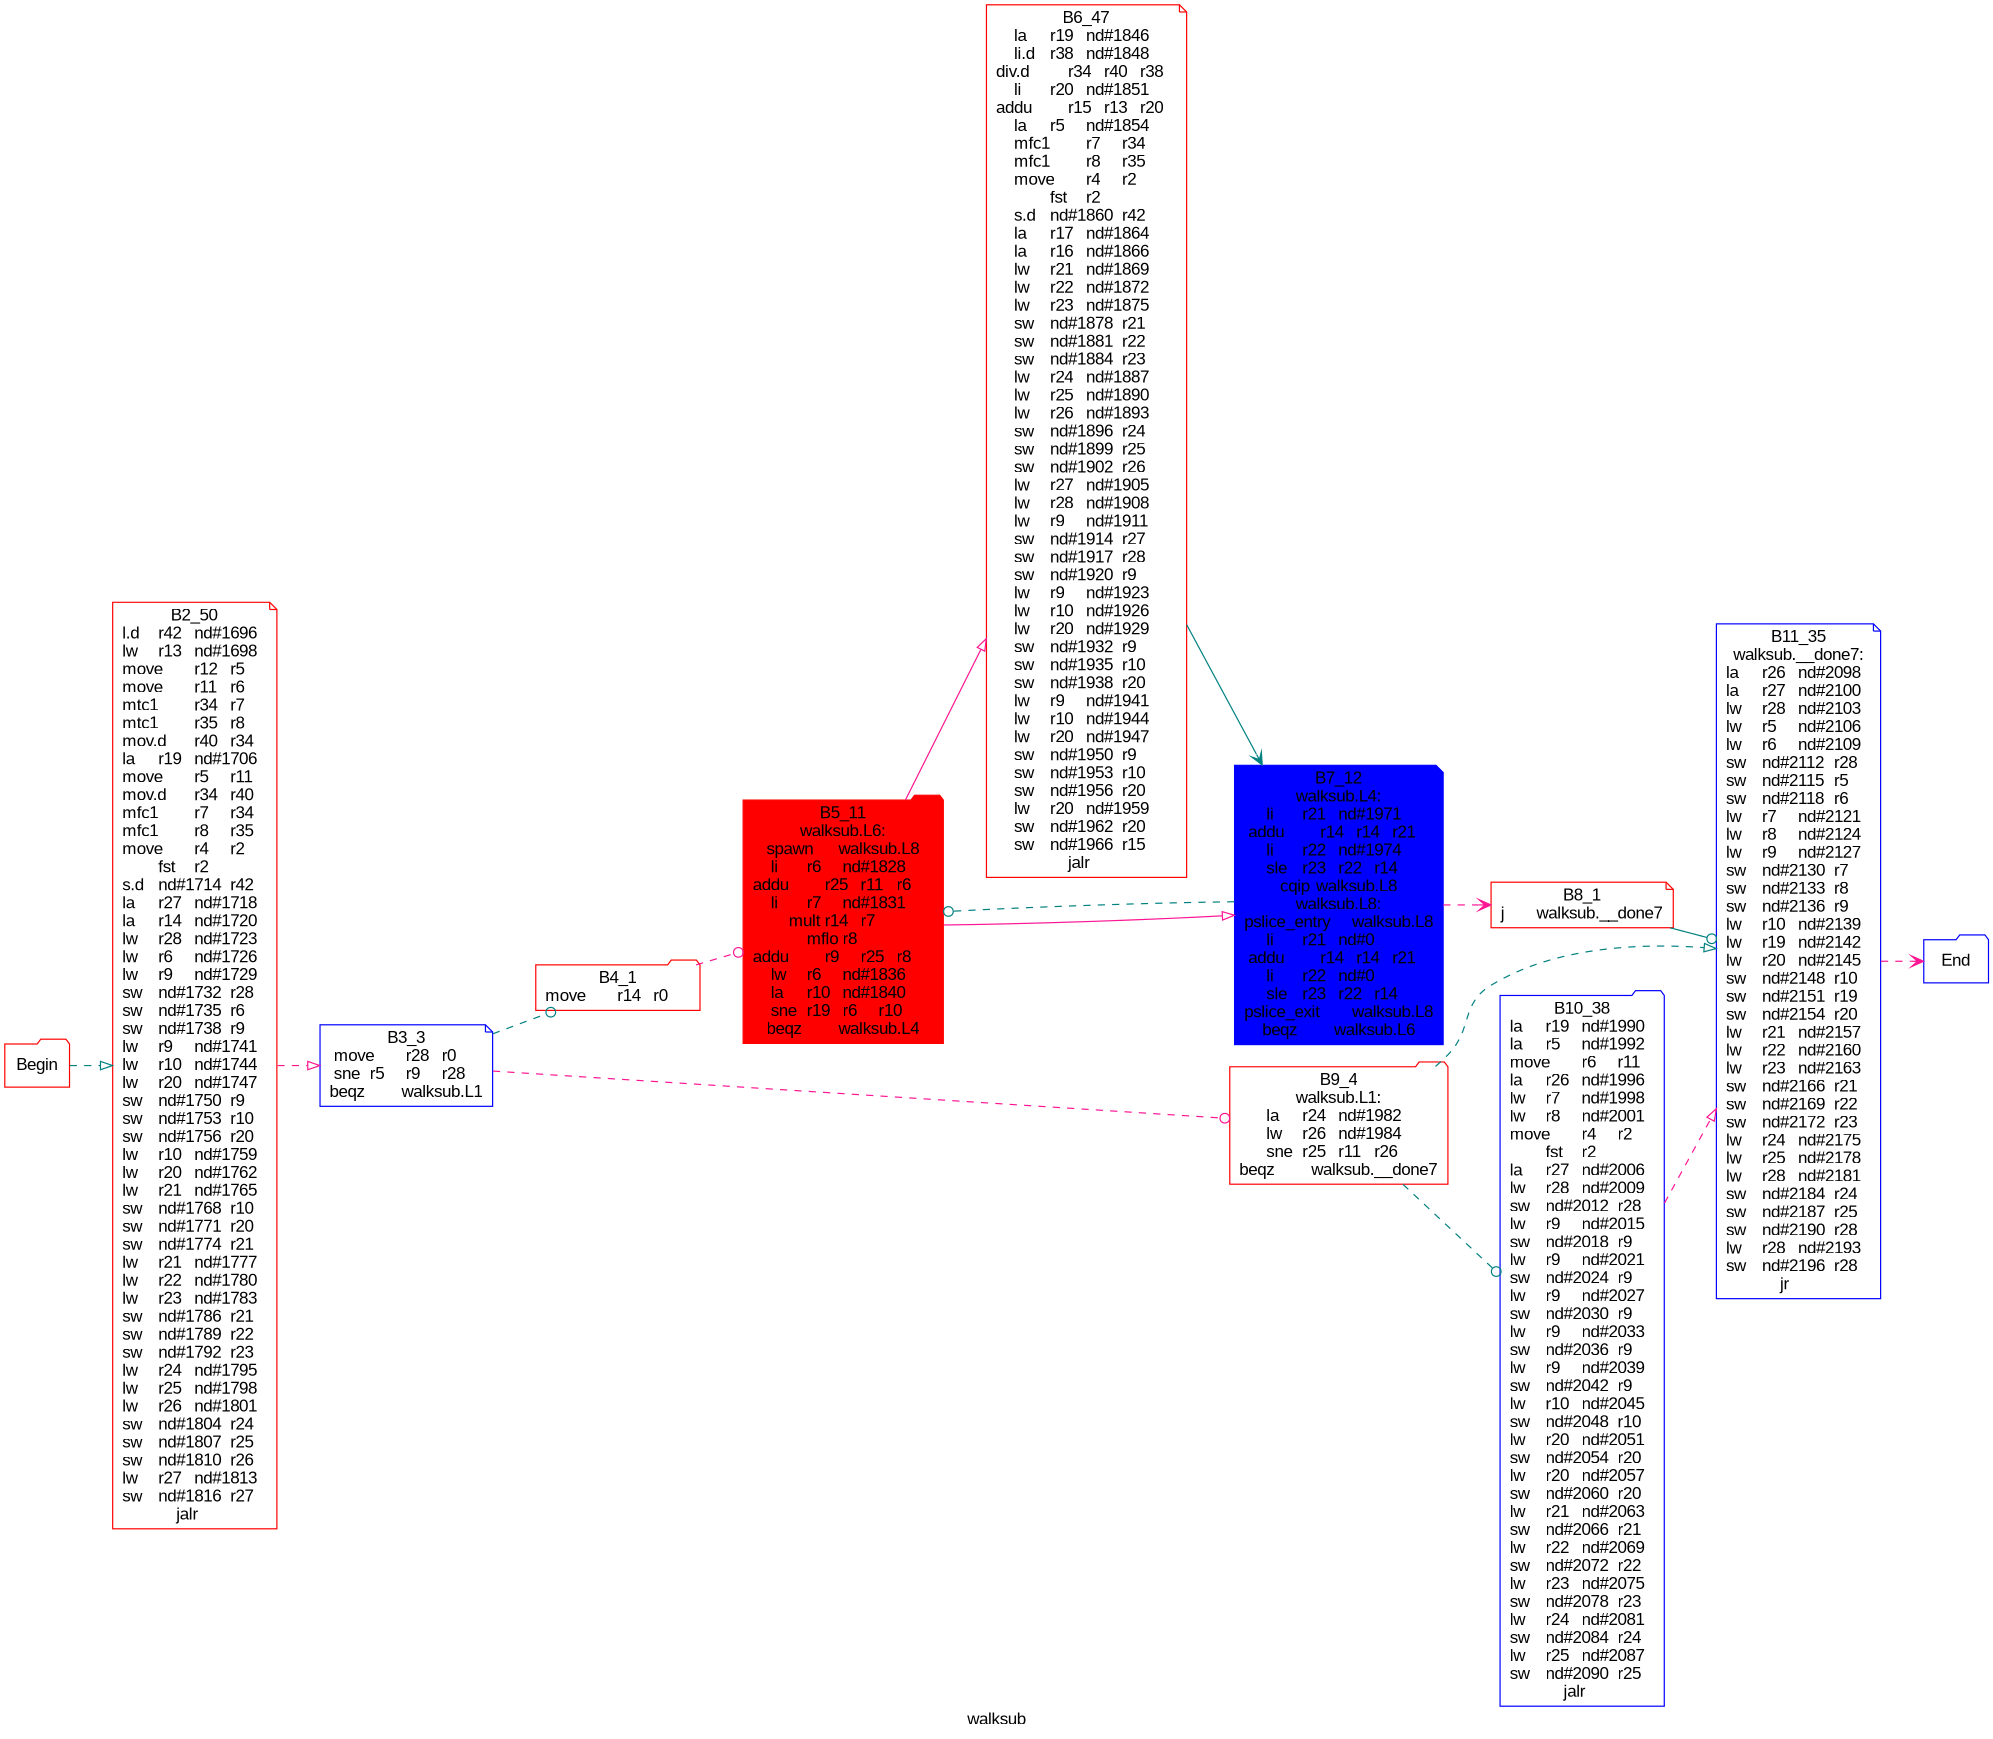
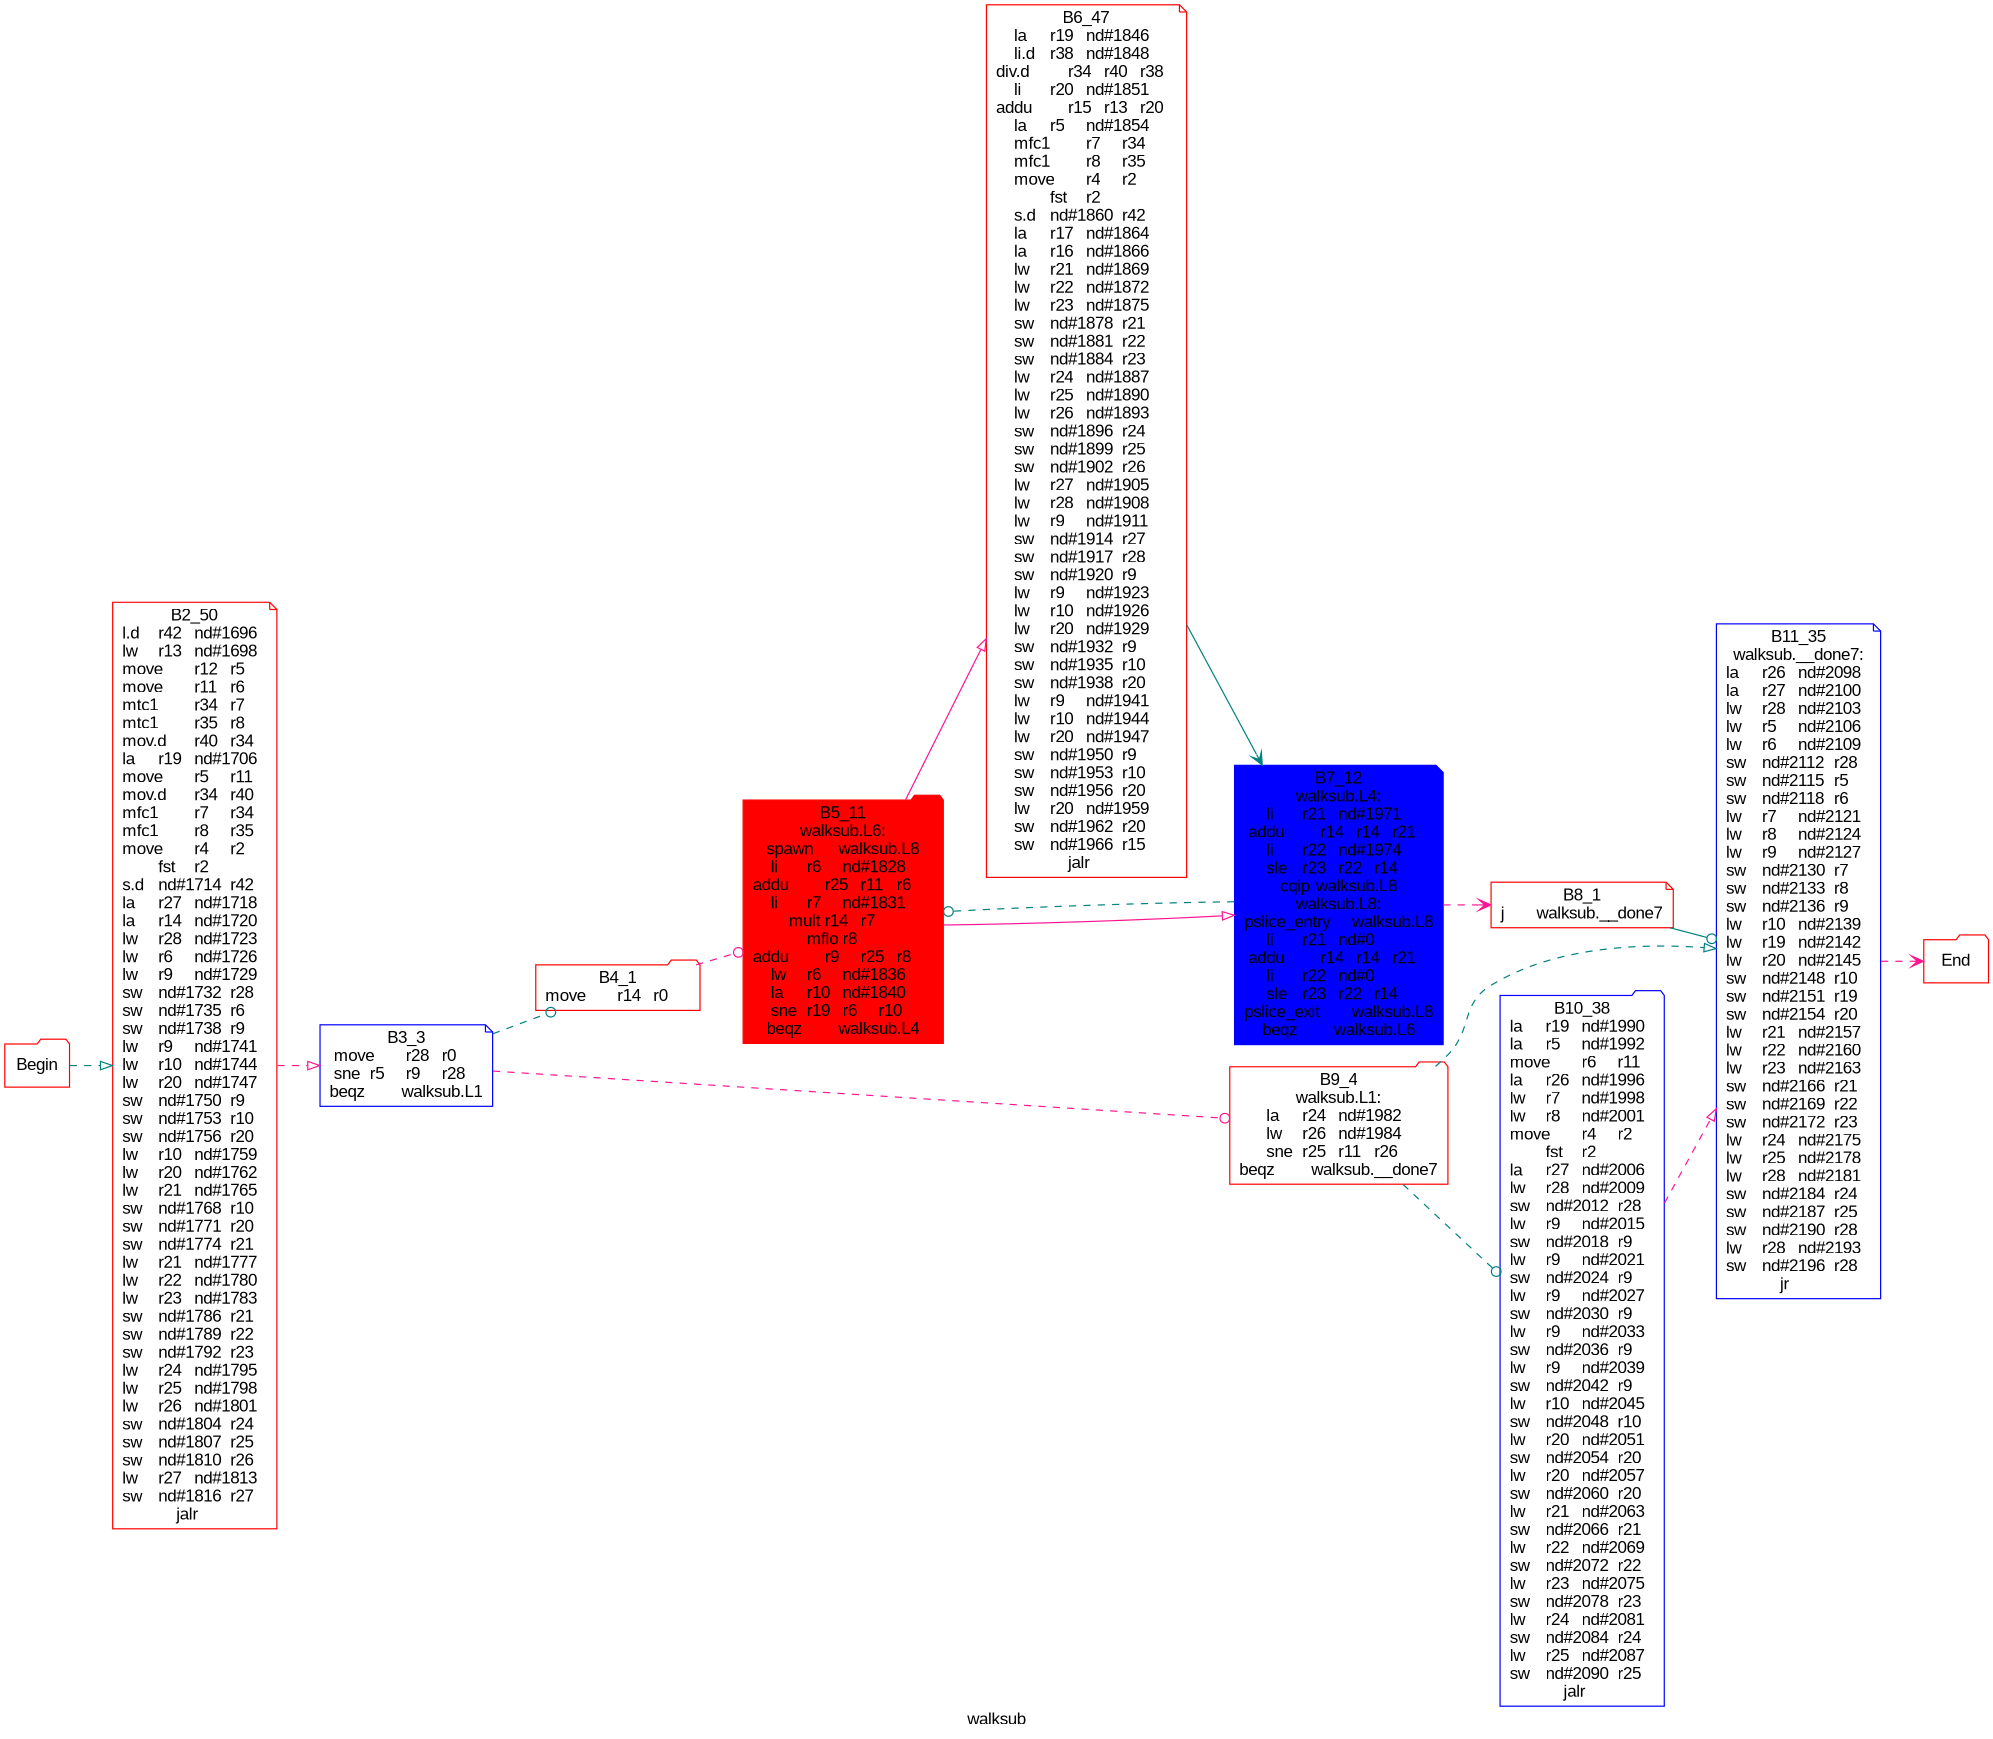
node "End": color blue -> red
